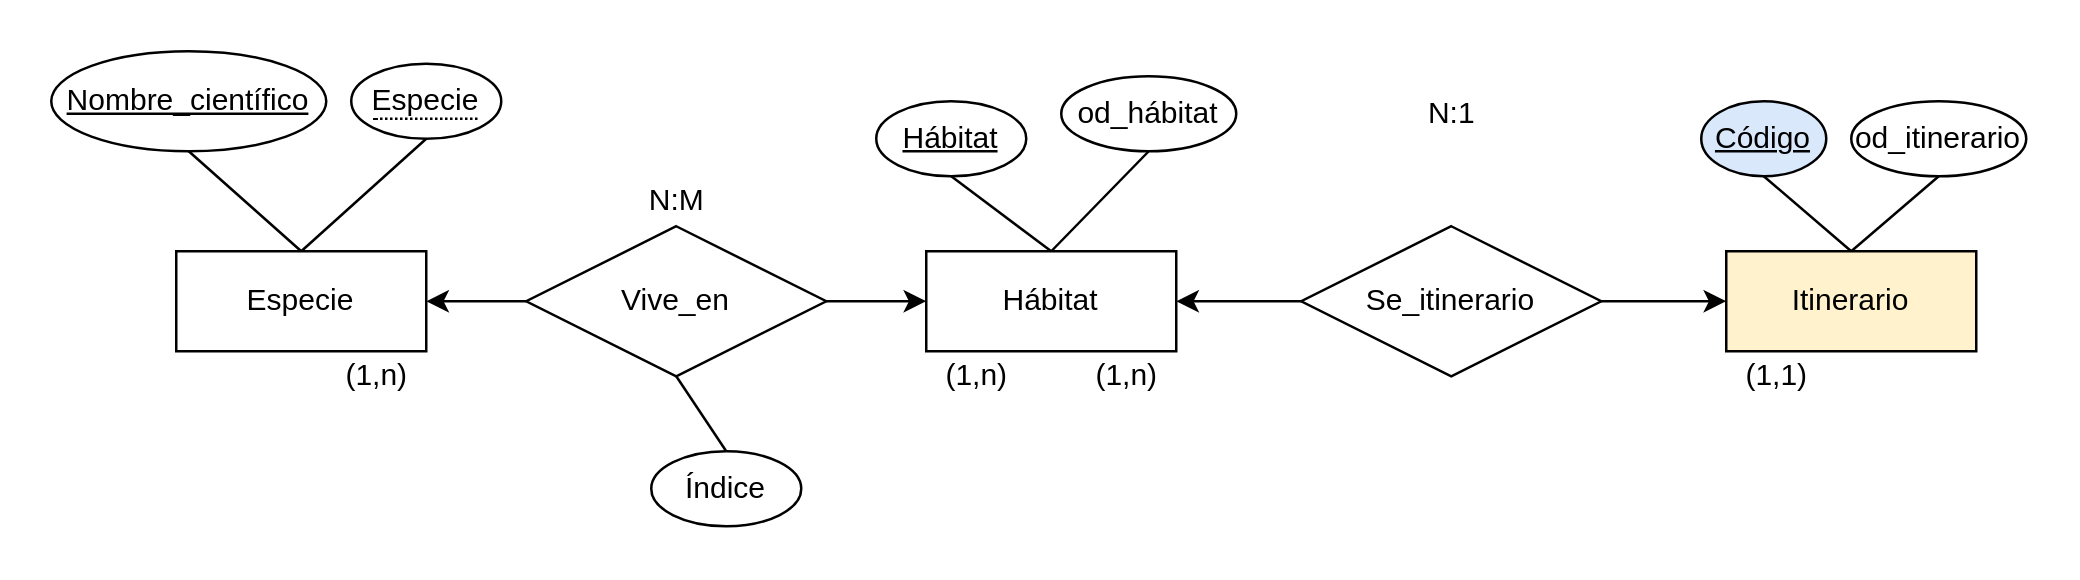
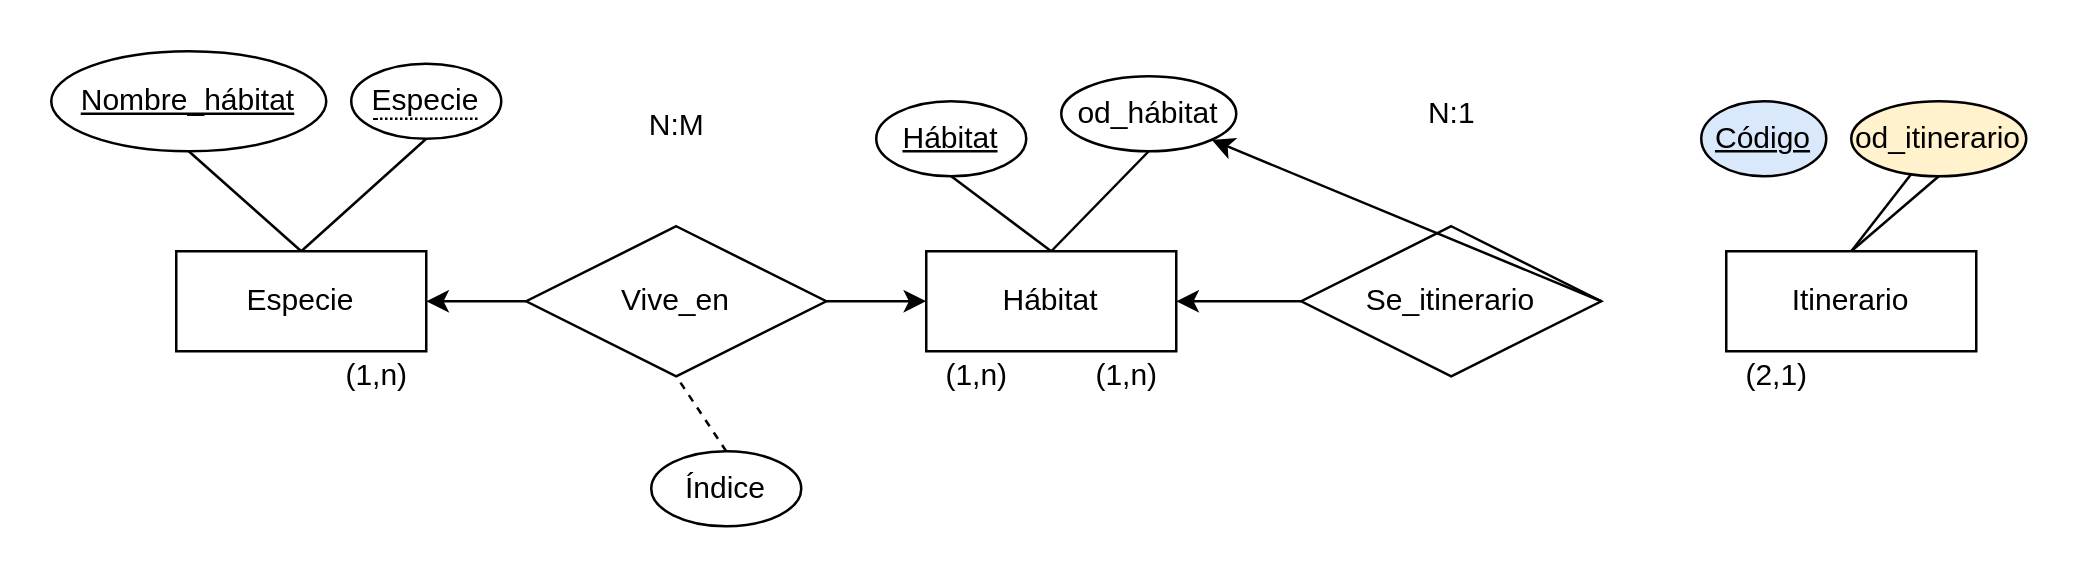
node "Nombre_científico": label "Nombre_científico" -> "Nombre_hábitat"
node "od_itinerario": fillcolor #ffffff -> #fff2cc
node "N:M": moved (676, 201) -> (676, 126)
edge "Código" -- "Itinerario": now "od_itinerario" -- "Itinerario"
edge "Se_itinerario" -> "Itinerario": now "Se_itinerario" -> "od_hábitat"
node "Itinerario": fillcolor #fff2cc -> #ffffff
node "(1,1)": label "(1,1)" -> "(2,1)"
edge "Vive_en" -- "Índice": style solid -> dashed
